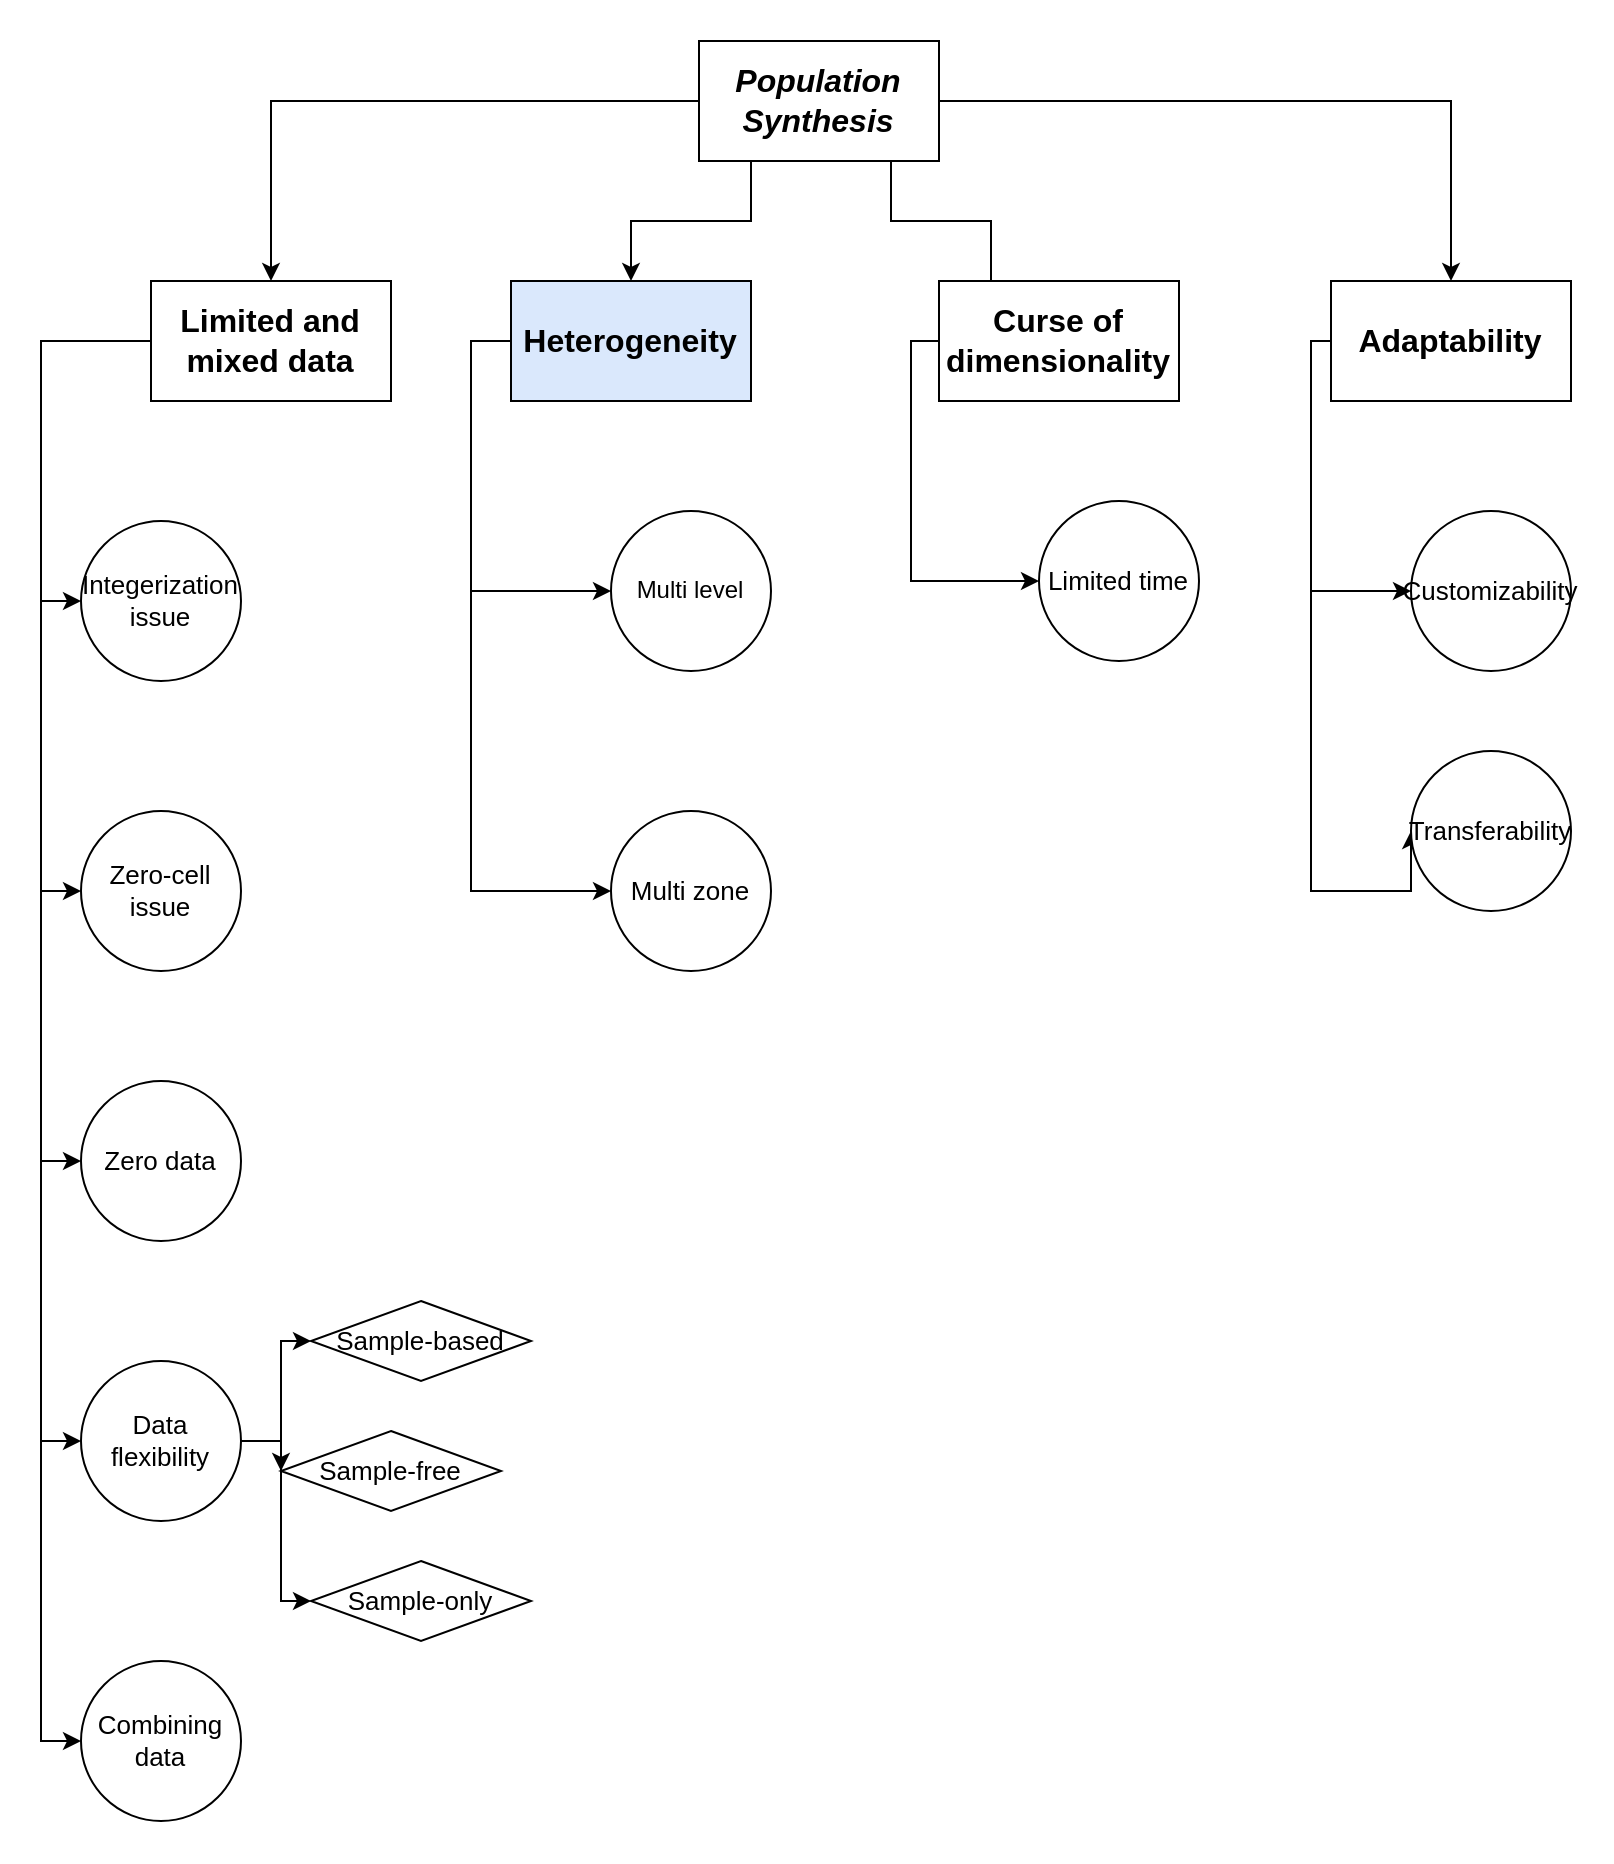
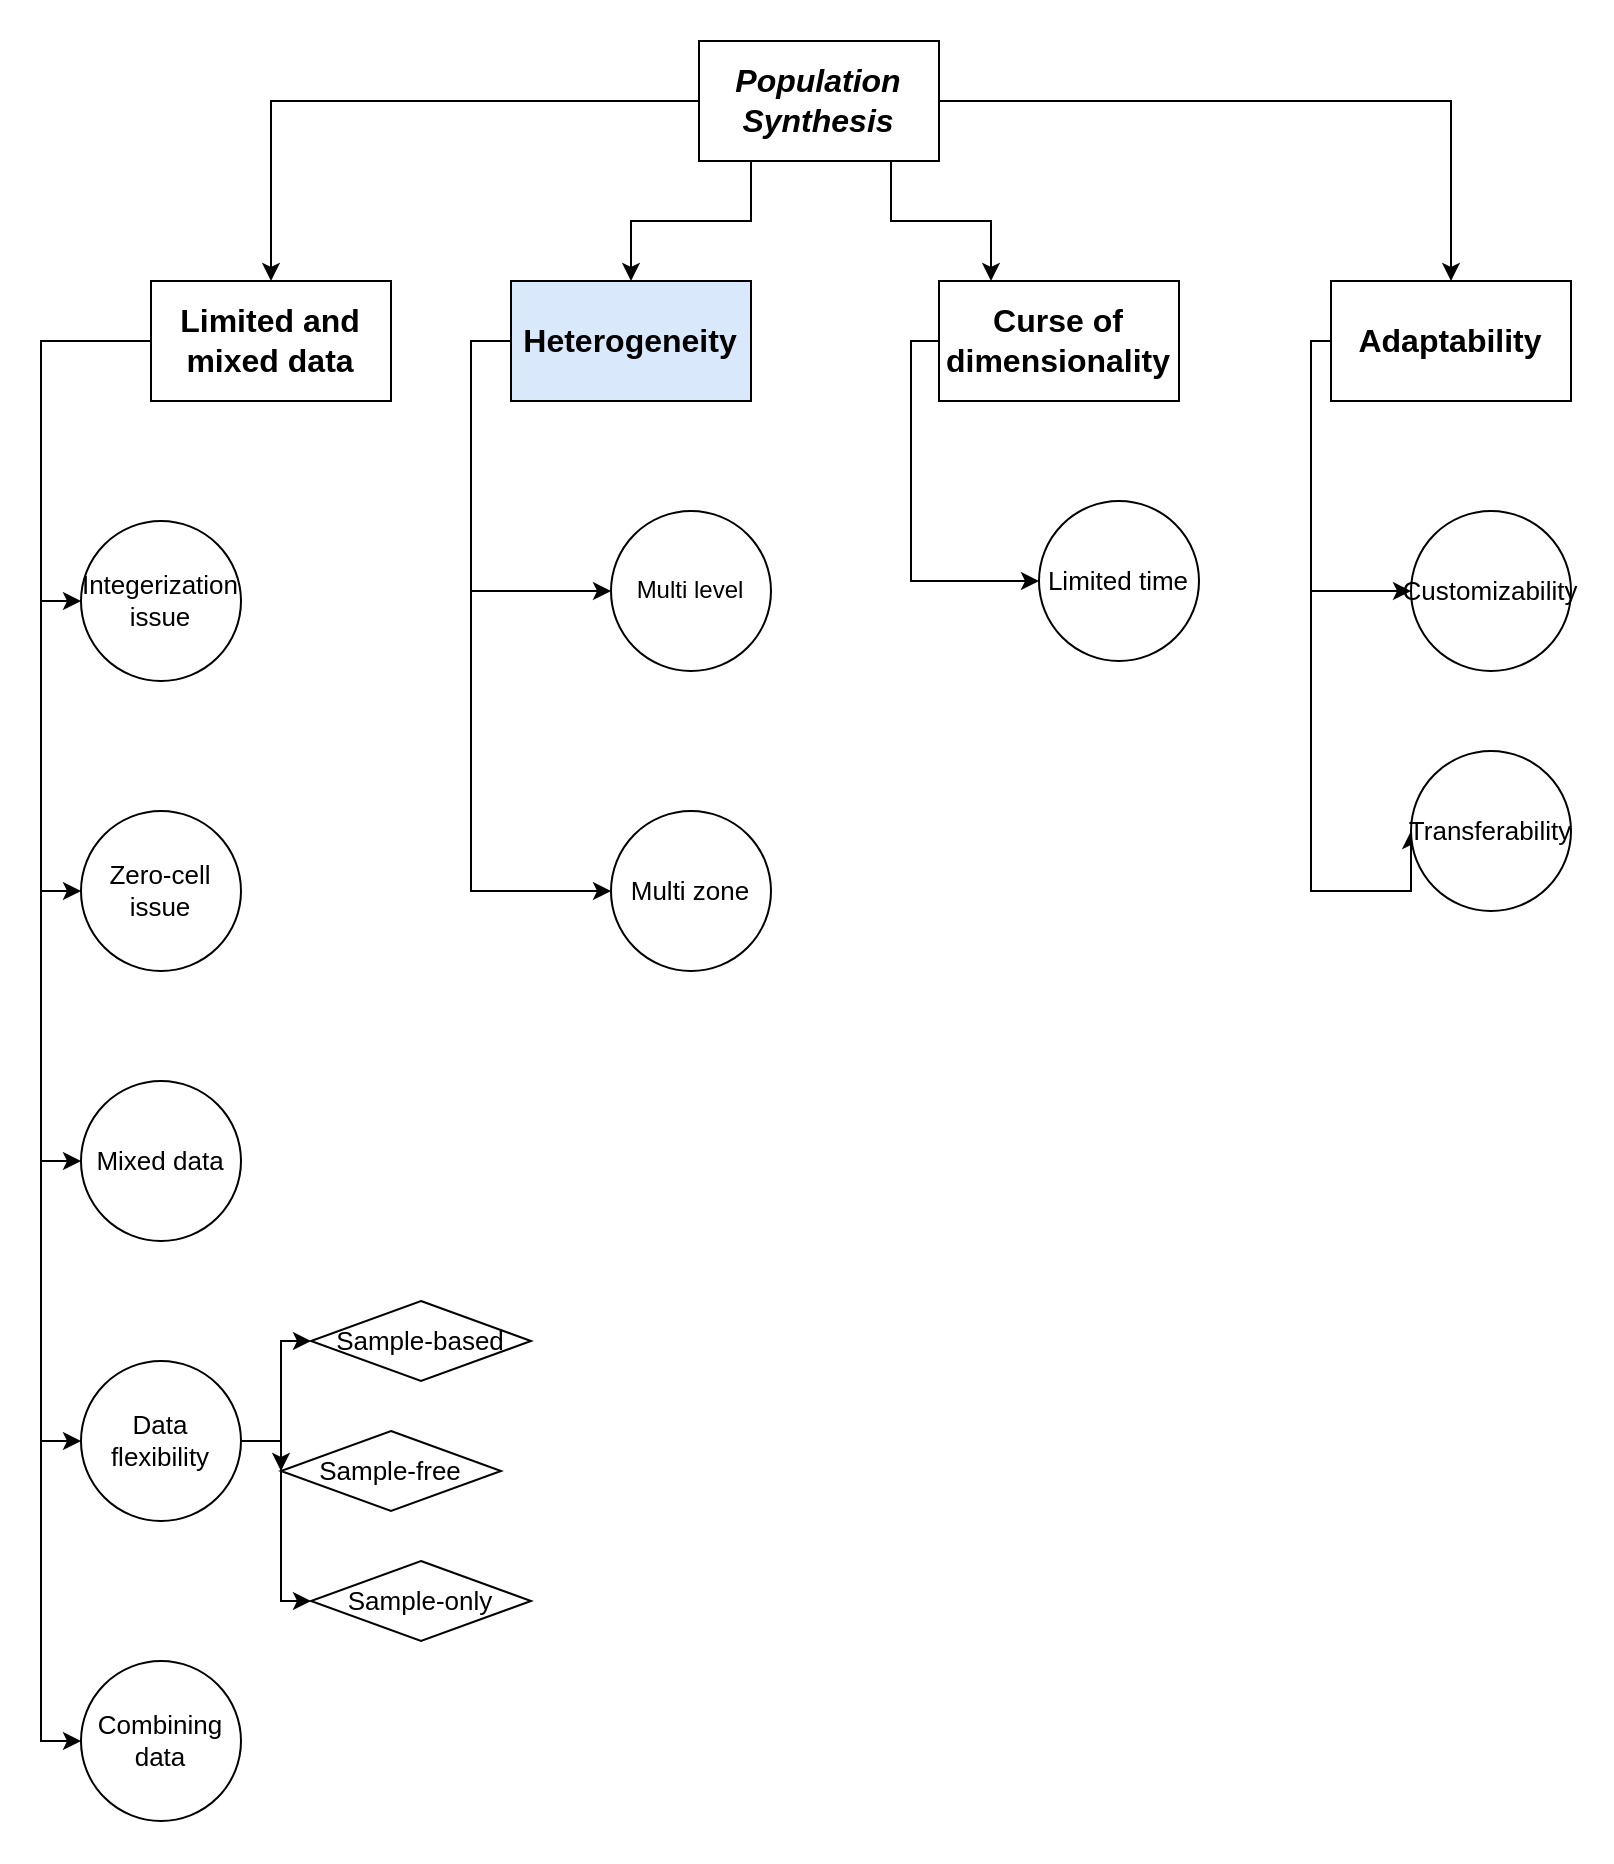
edge "Population Synthesis" -- "Curse of dimensionality": arrowhead none -> classic
node "Zero data": label "Zero data" -> "Mixed data"
